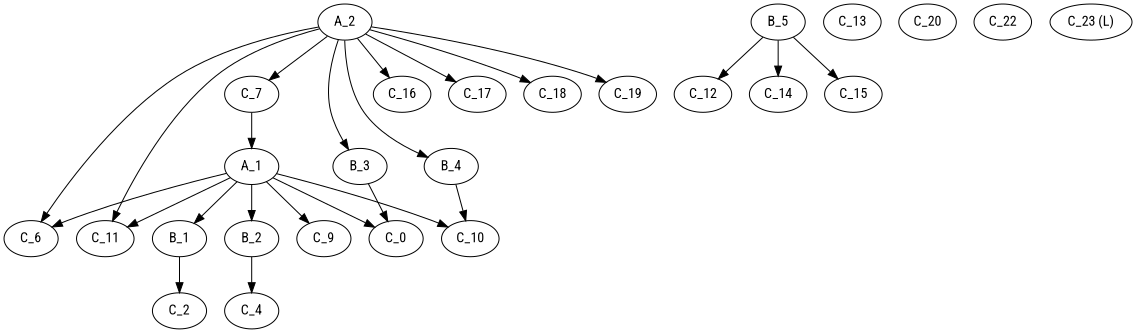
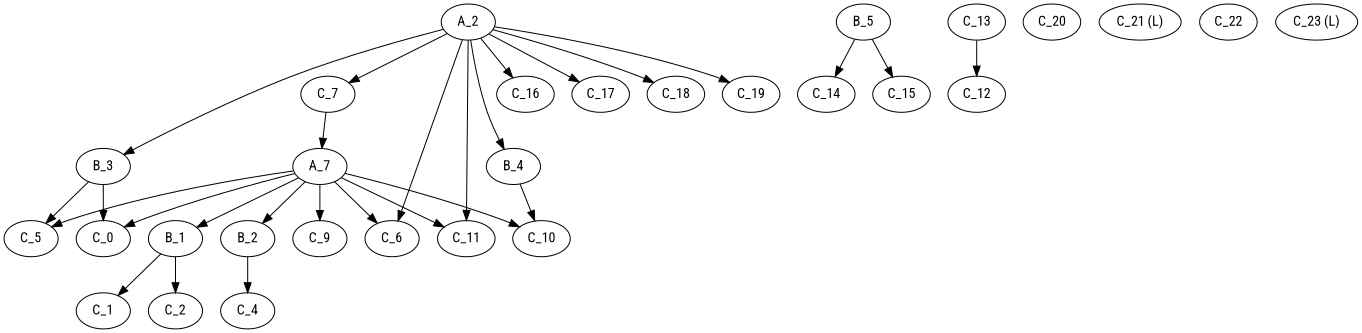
node "C_21 (L)": added
edge "B_5" -> "C_12": now "C_13" -> "C_12"
node "A_1": label "A_1" -> "A_7"
node "C_5": added
node "C_1": added
